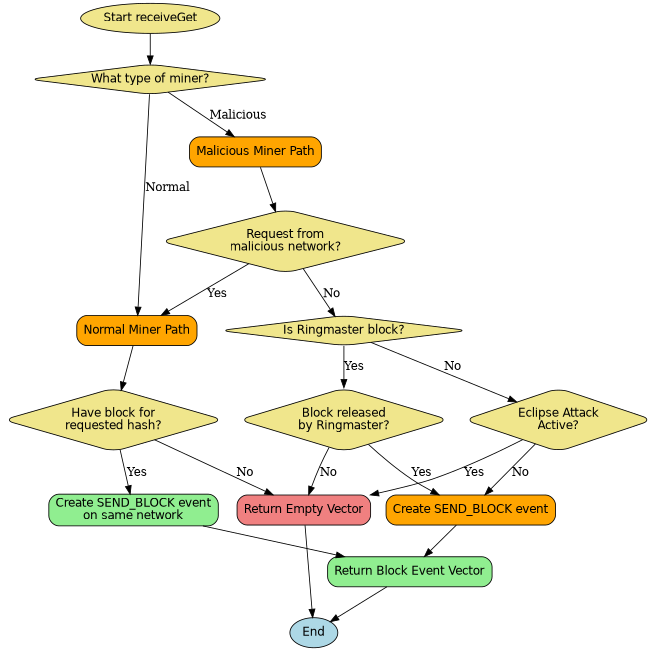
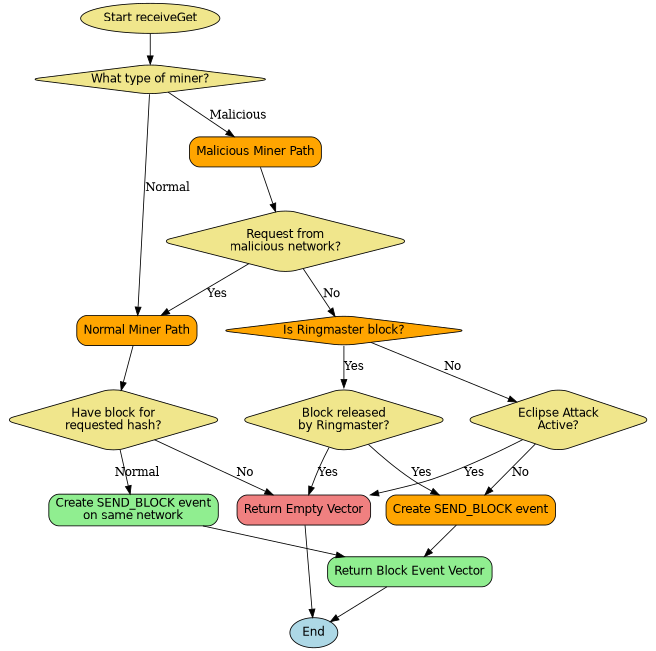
node "Is Ringmaster block?": fillcolor khaki -> orange
edge "Have block for requested hash?" -> "Create SEND_BLOCK event on same network": label "Yes" -> "Normal"
edge "Block released by Ringmaster?" -> "Return Empty Vector": label "No" -> "Yes"
